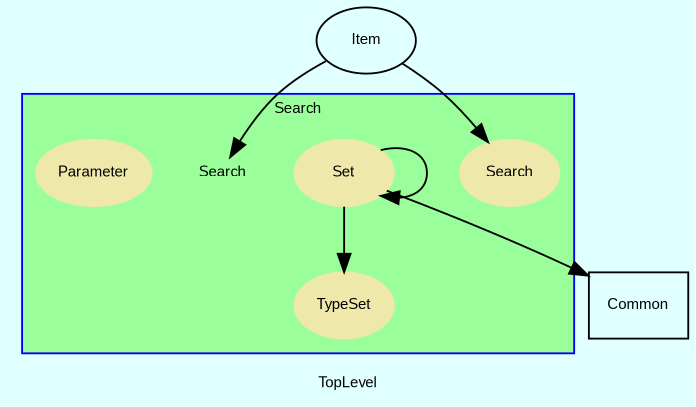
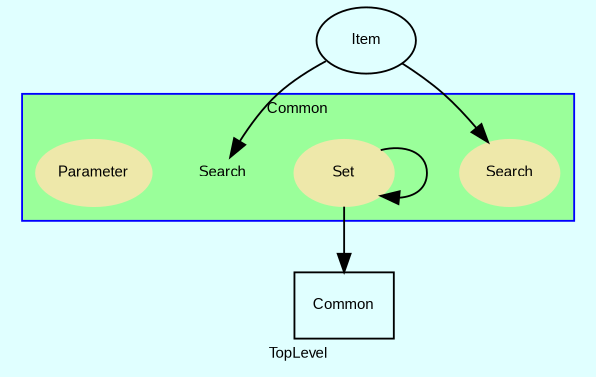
cluster "Search": label "Search" -> "Common"
node "TypeSet": removed
